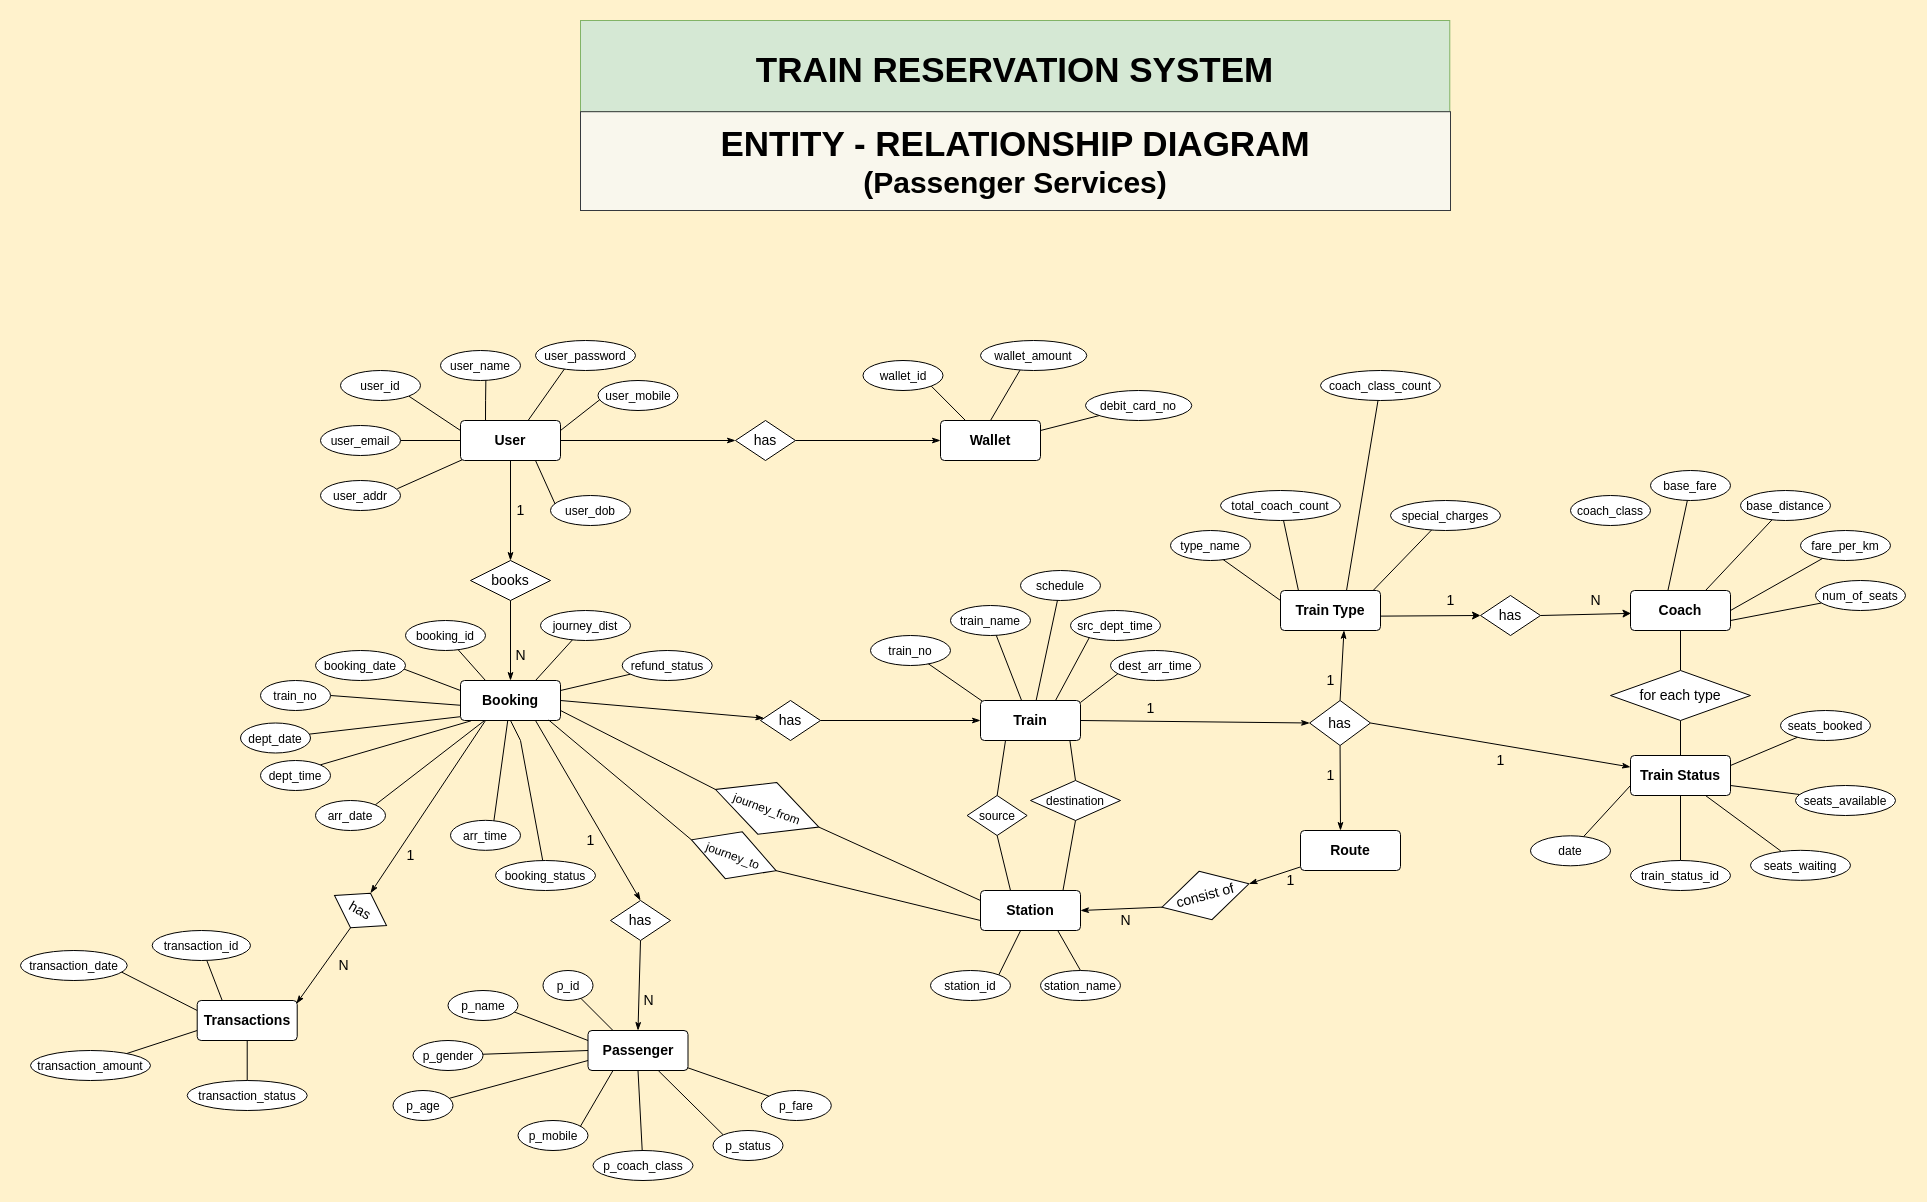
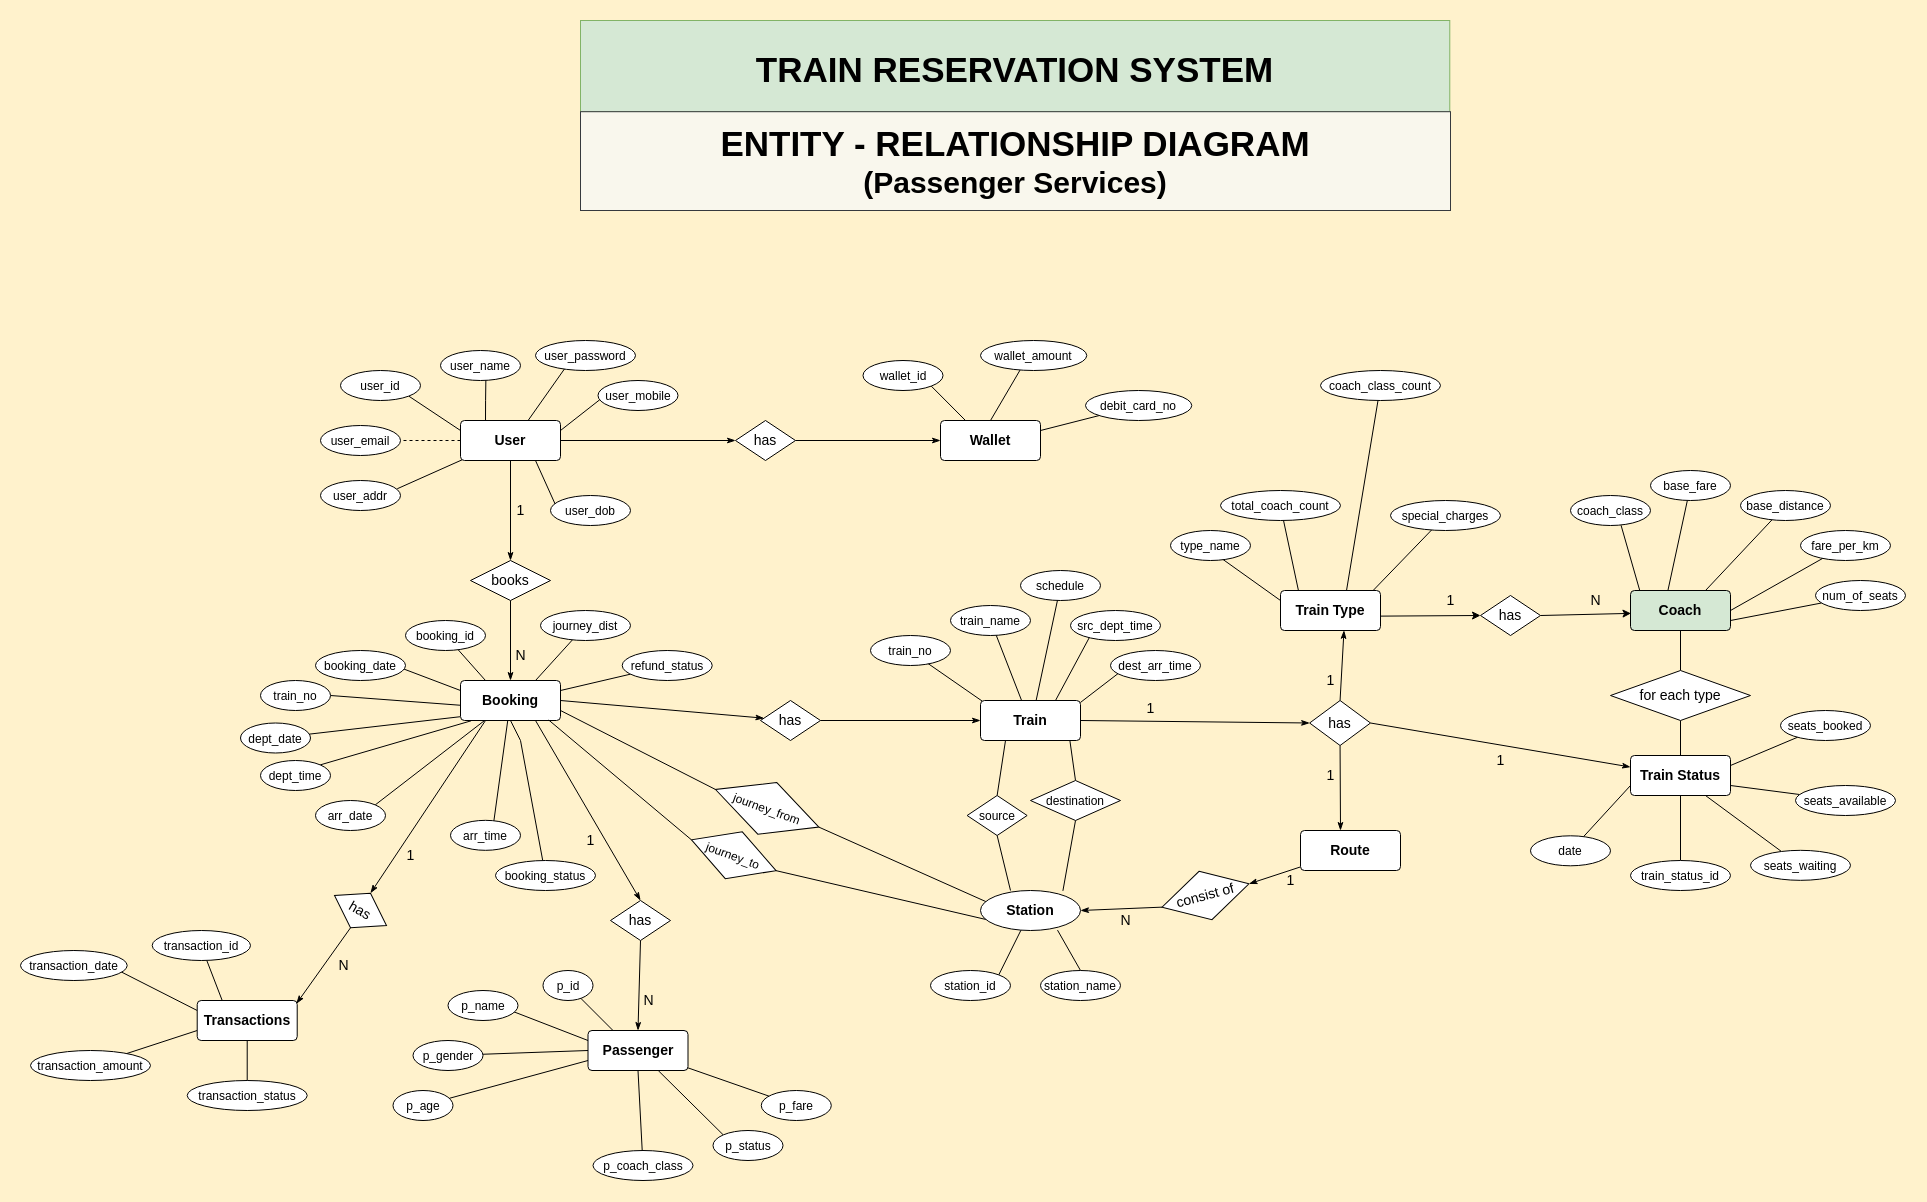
edge "user_email" -- "User": style solid -> dashed
edge "coach_class" -- "Coach": added
node "Coach": fillcolor #ffffff -> #d5e8d4
node "Station": shape rounded rectangle -> ellipse
edge "Passenger" -- "p_mobile": removed
node "p_mobile": removed
